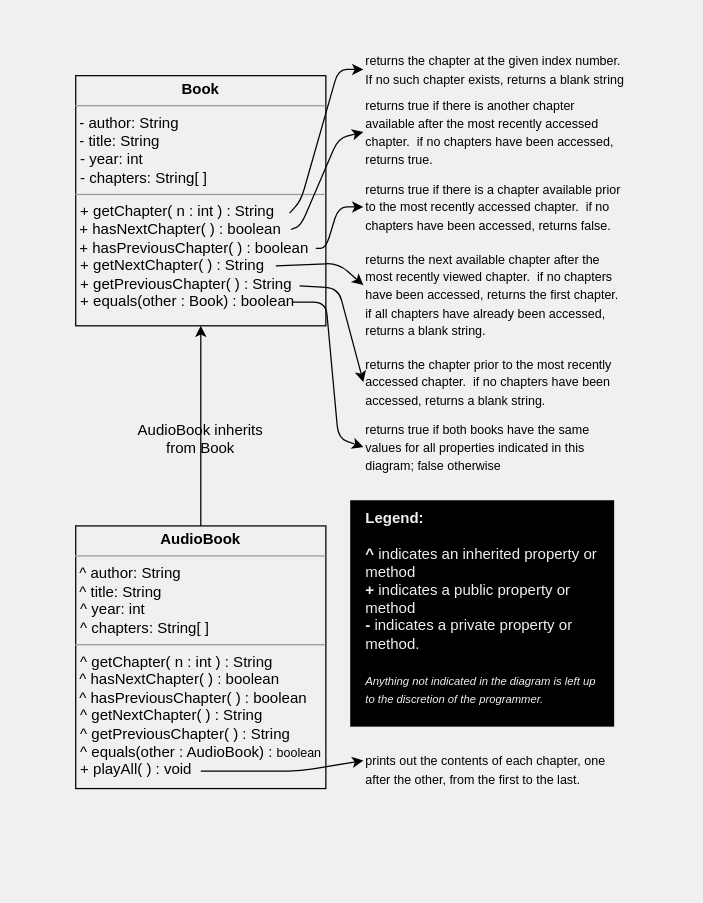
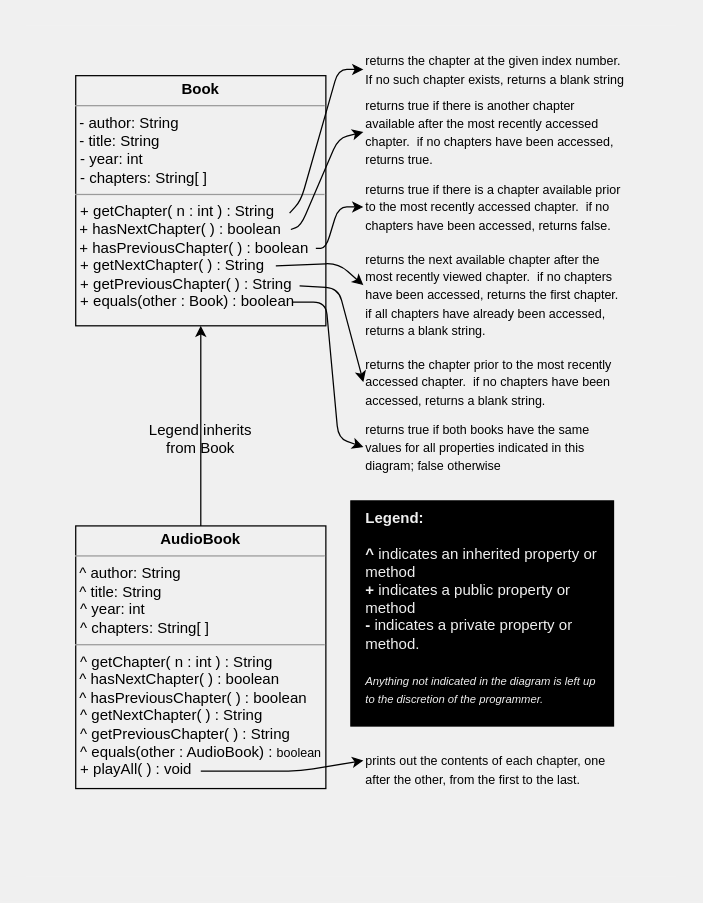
node "AudioBook inherits from Book": label "AudioBook inherits from Book" -> "Legend inherits from Book"
